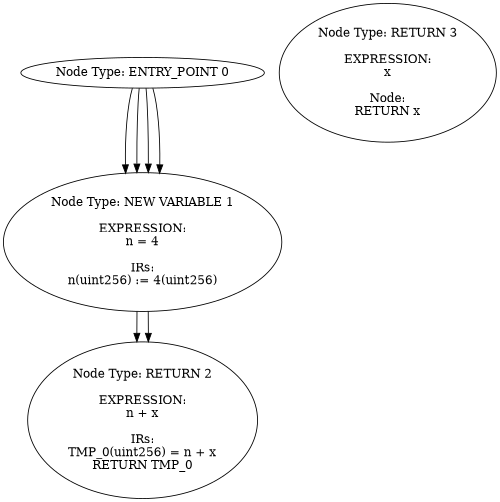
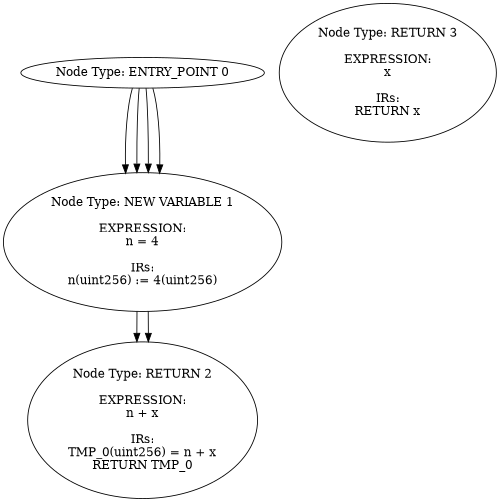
node "Node Type: RETURN 3 EXPRESSION: x Node: RETURN x": label "Node Type: RETURN 3 EXPRESSION: x Node: RETURN x" -> "Node Type: RETURN 3 EXPRESSION: x IRs: RETURN x"
